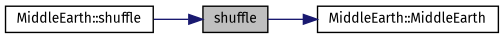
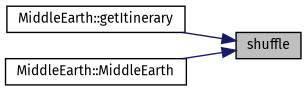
node "MiddleEarth::shuffle": label "MiddleEarth::shuffle" -> "MiddleEarth::getItinerary"
edge "shuffle" -> "MiddleEarth::MiddleEarth": reversed
